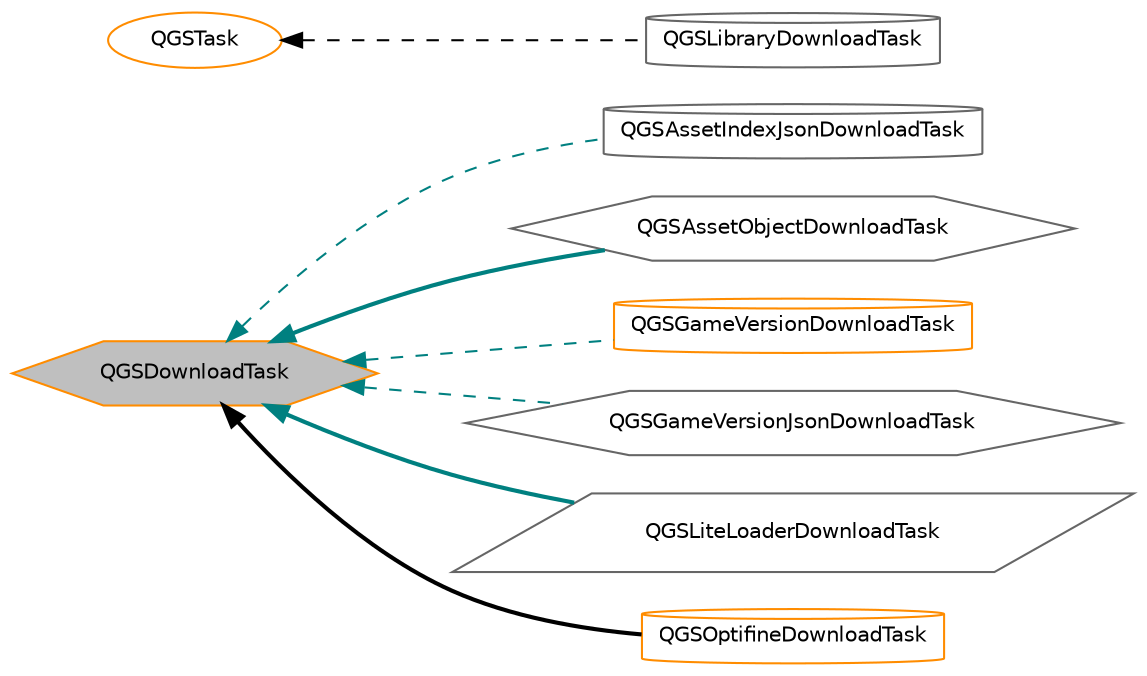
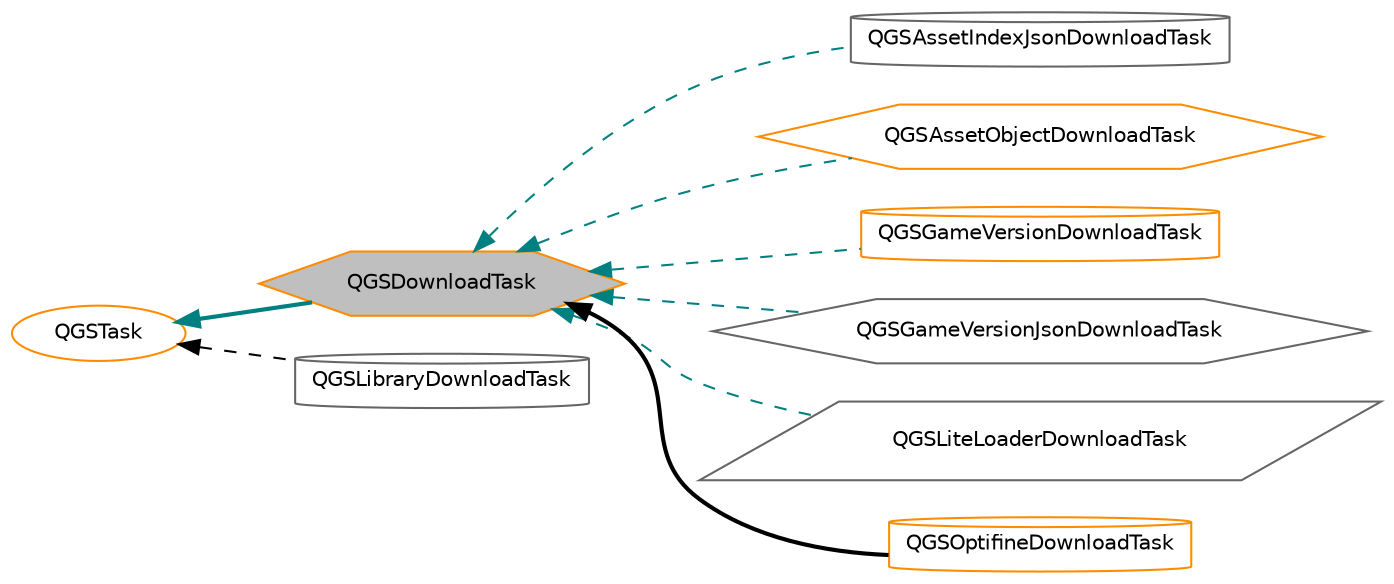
node "QGSAssetObjectDownloadTask": color gray40 -> darkorange
edge "QGSAssetObjectDownloadTask" -> "QGSDownloadTask": style bold -> dashed
edge "QGSDownloadTask" -> "QGSTask": added
edge "QGSLiteLoaderDownloadTask" -> "QGSDownloadTask": style bold -> dashed
